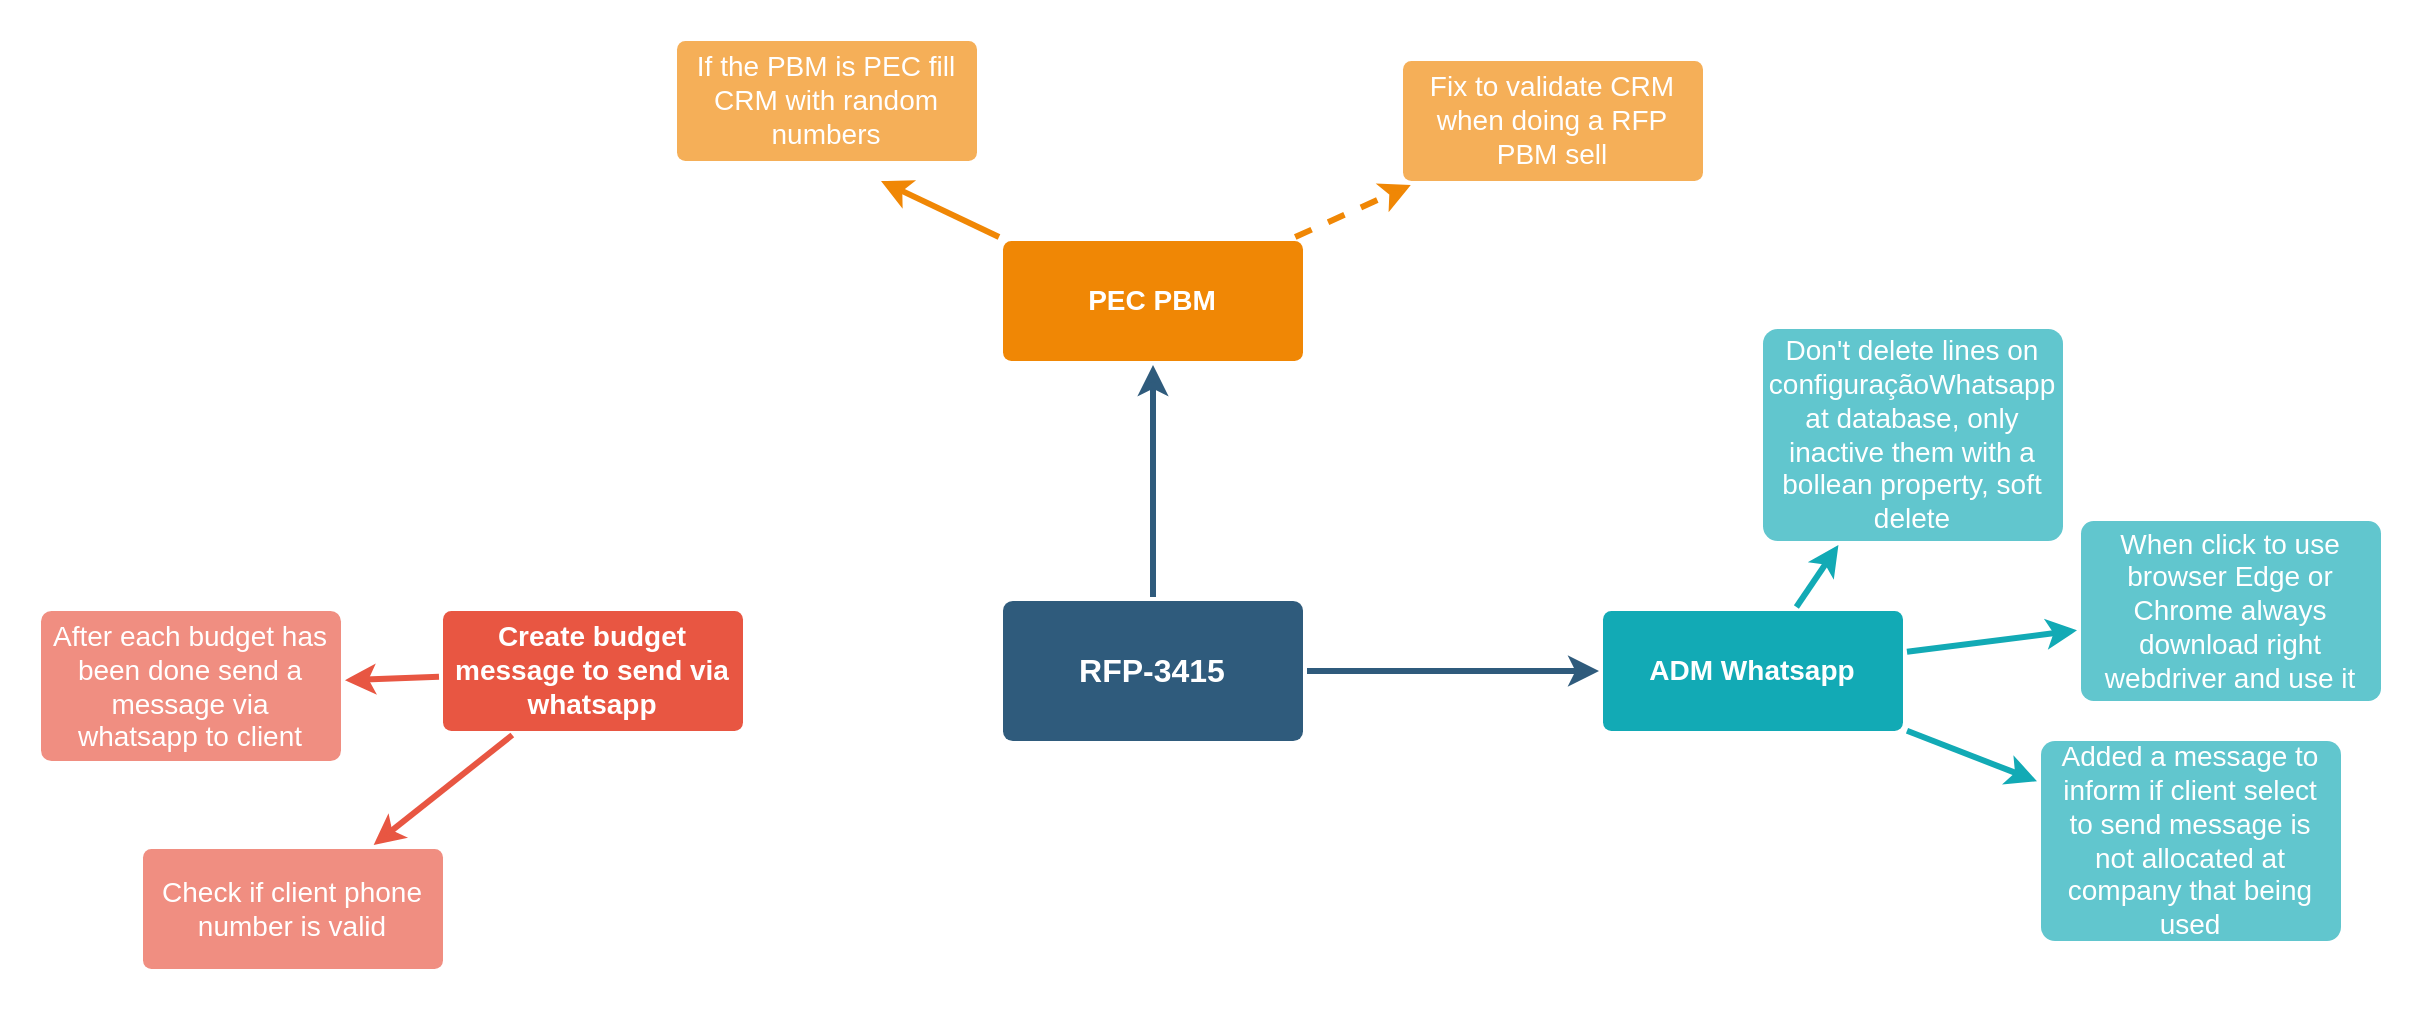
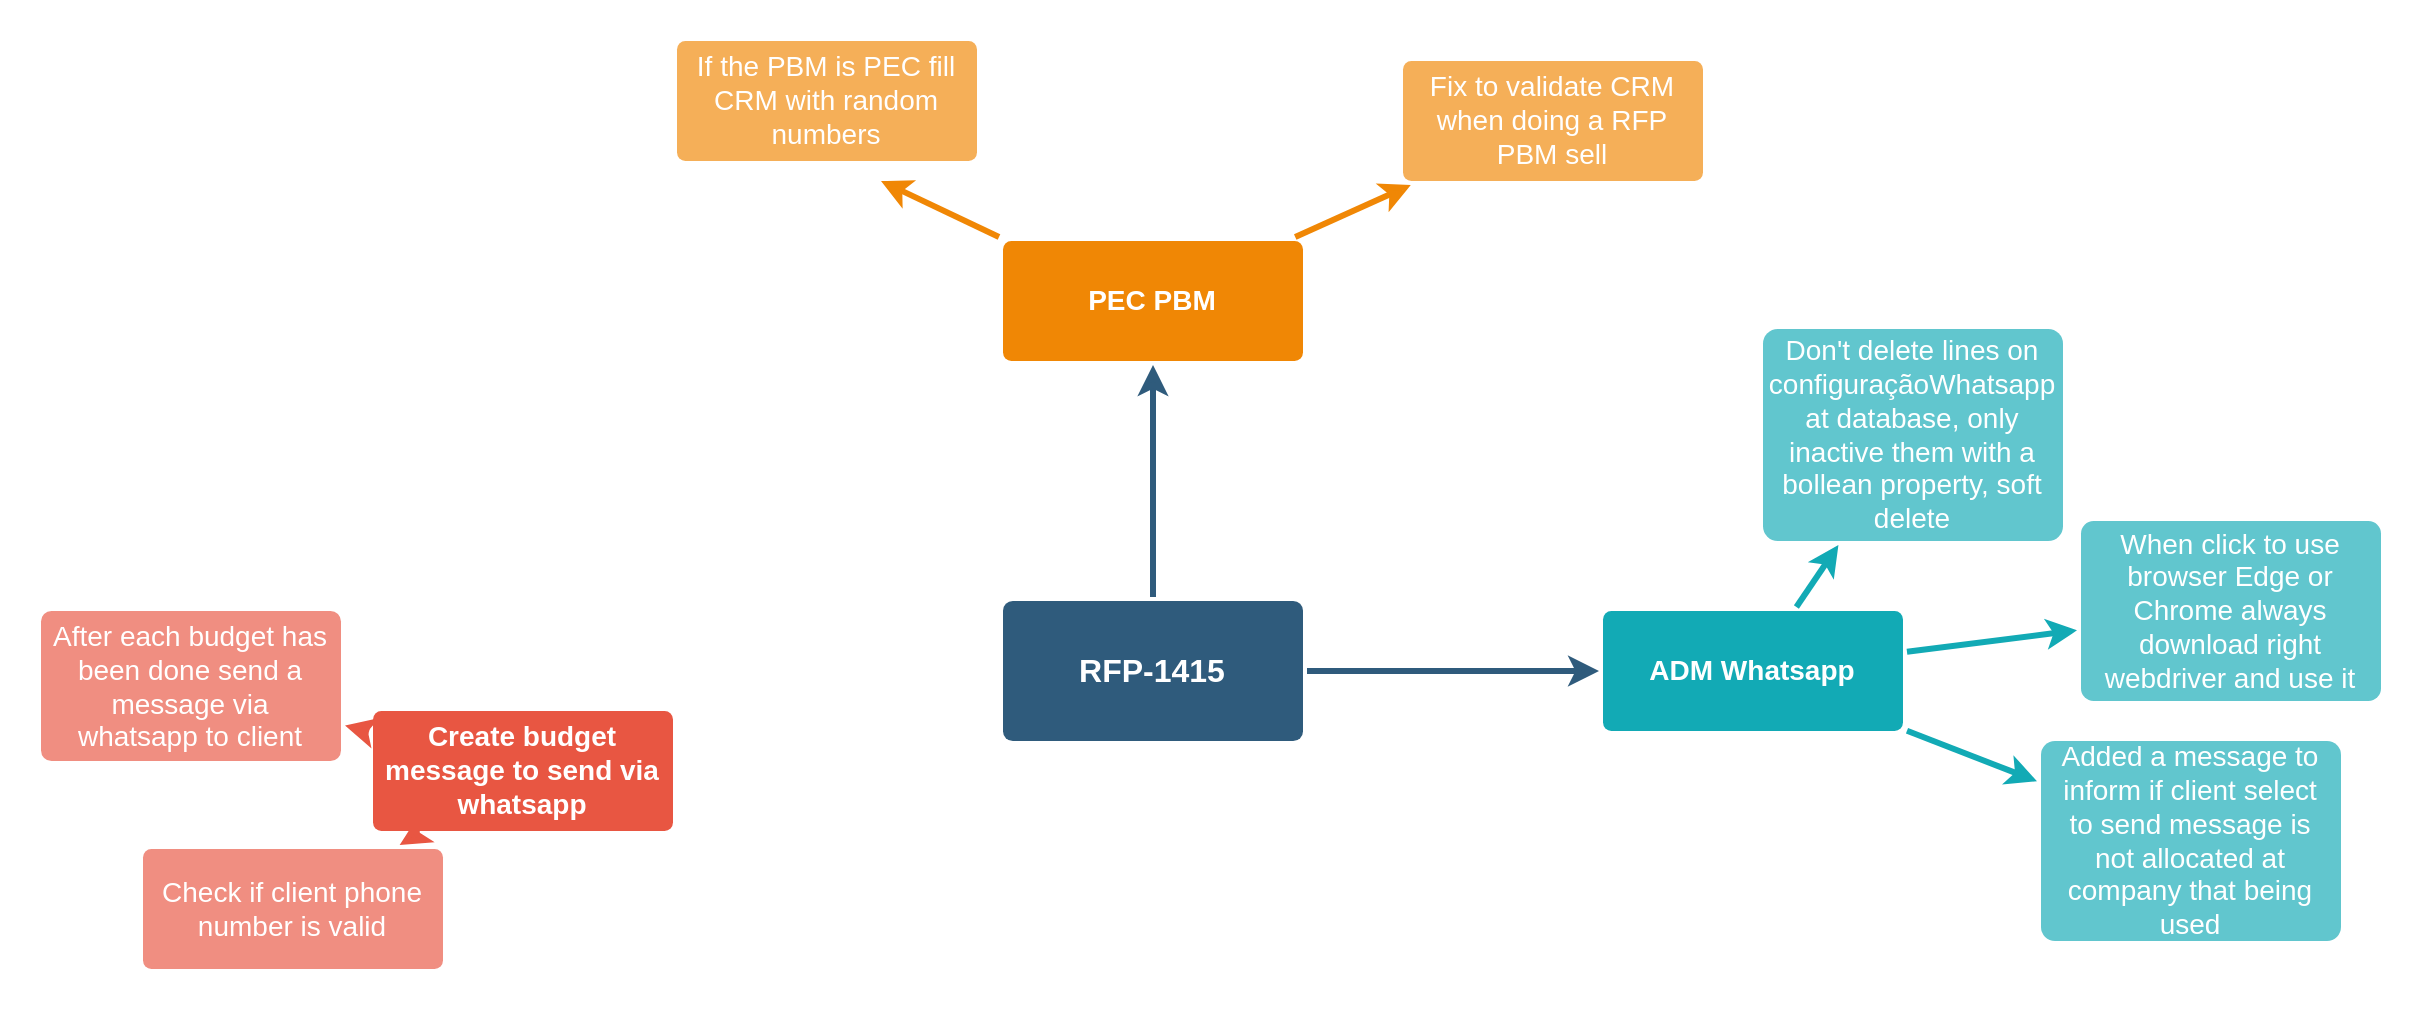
edge "PEC PBM" -> "Fix to validate CRM when doing a RFP PBM sell": style dashed -> solid
node "Create budget message to send via whatsapp": moved (593, 671) -> (523, 771)
node "RFP-3415": label "RFP-3415" -> "RFP-1415"
